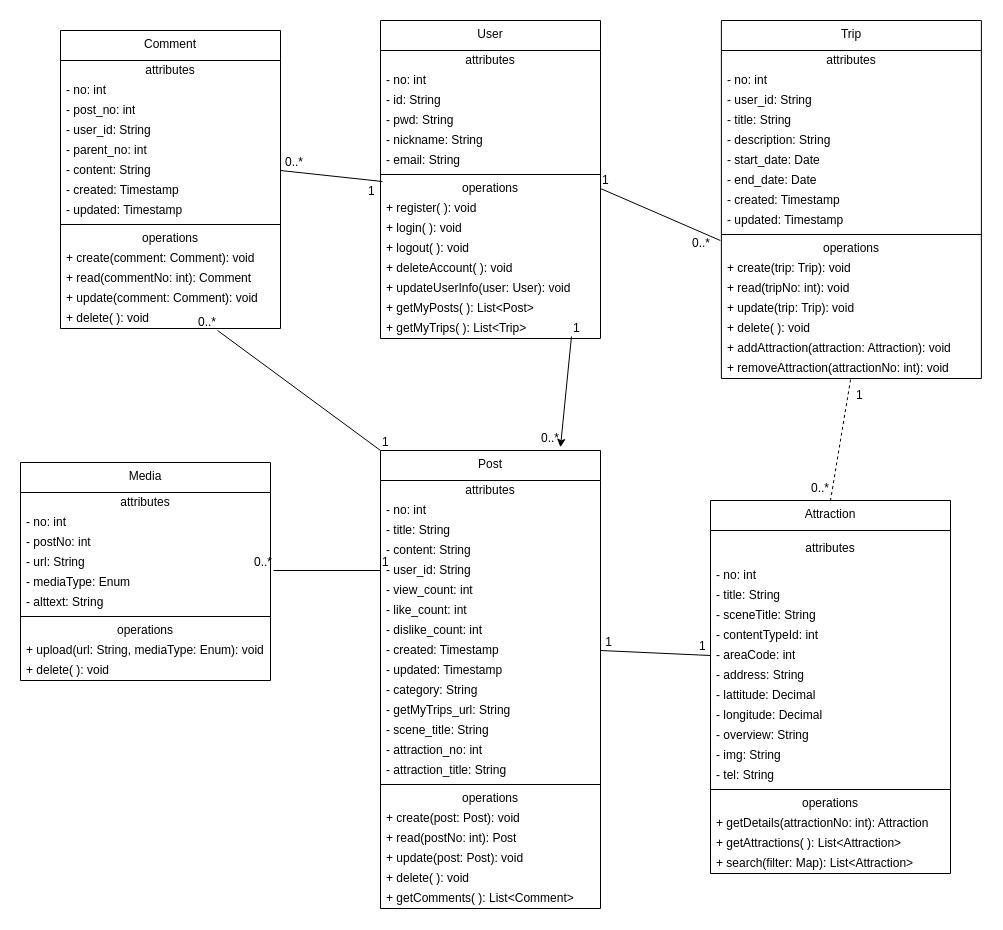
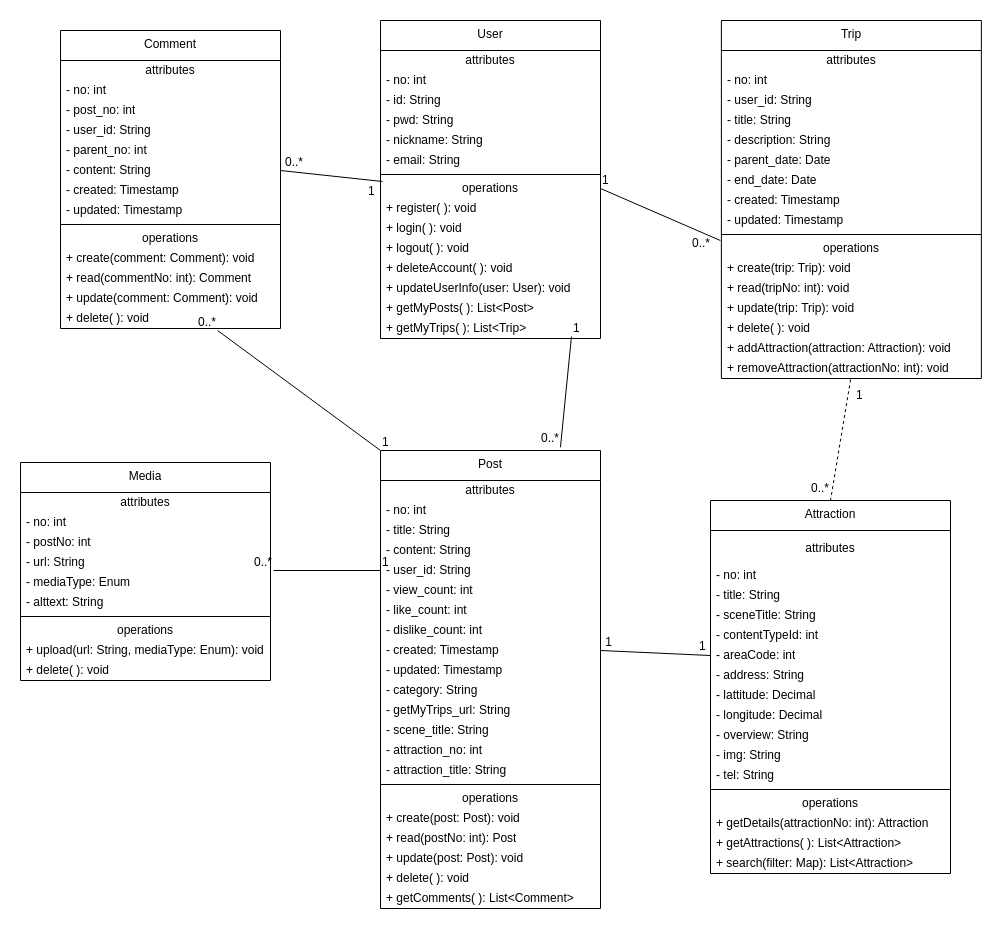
node "- start_date: Date": label "- start_date: Date" -> "- parent_date: Date"
edge "+ getMyTrips( ): List<Trip>" -> "Post": arrowhead classic -> none
